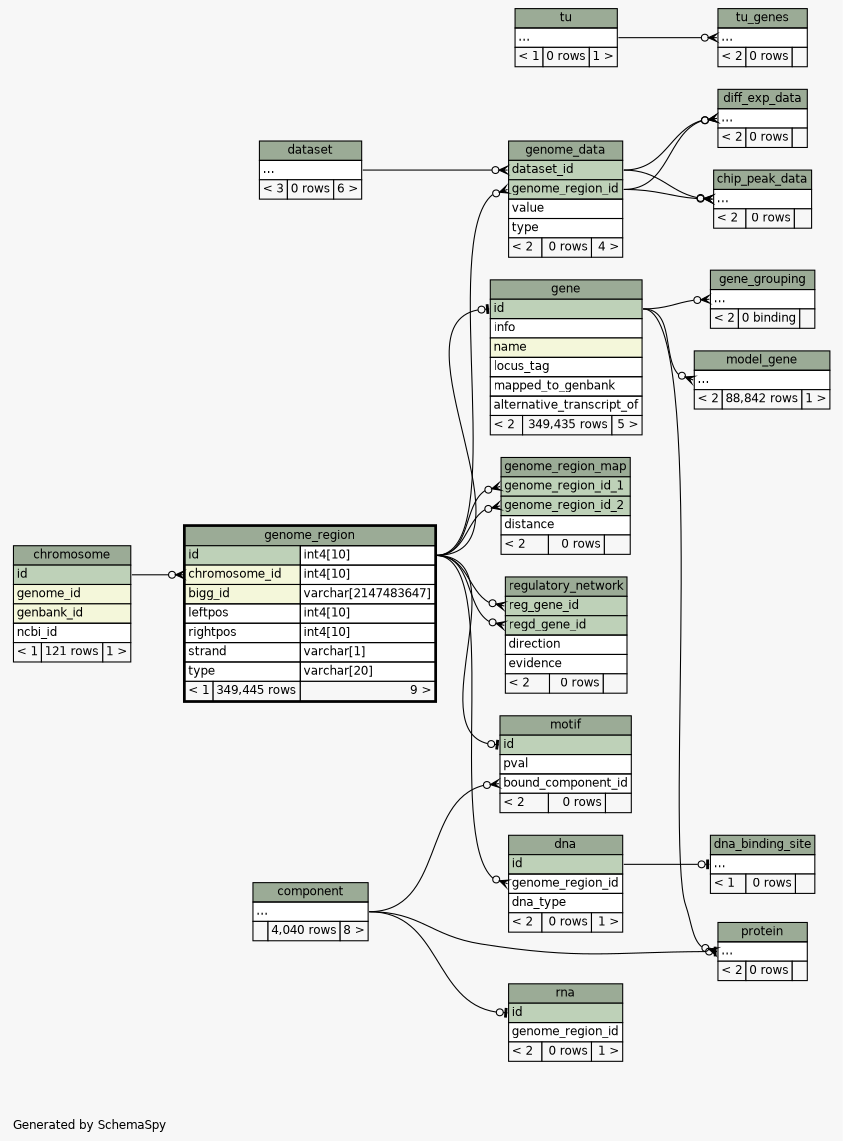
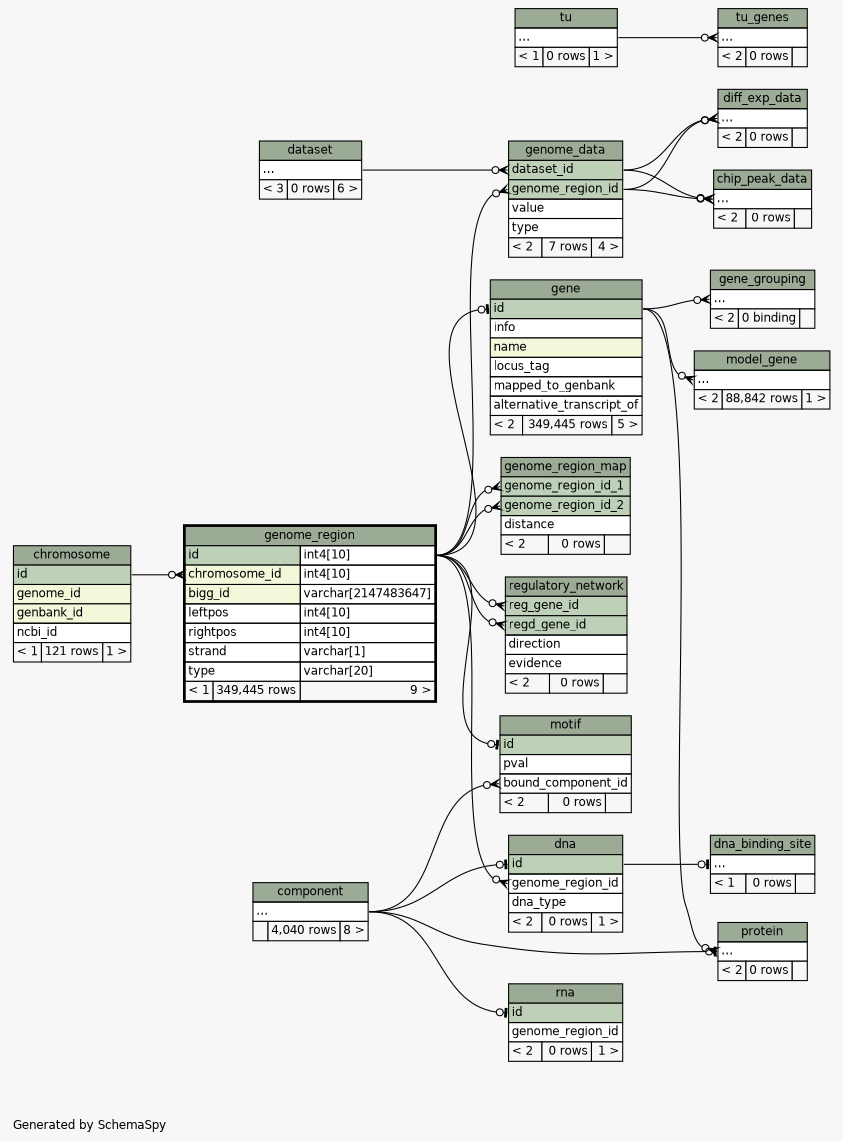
node "genome_data": text "0 rows" -> "7 rows"
node "gene": text "349,435 rows" -> "349,445 rows"
edge "component" -> "dna": added
